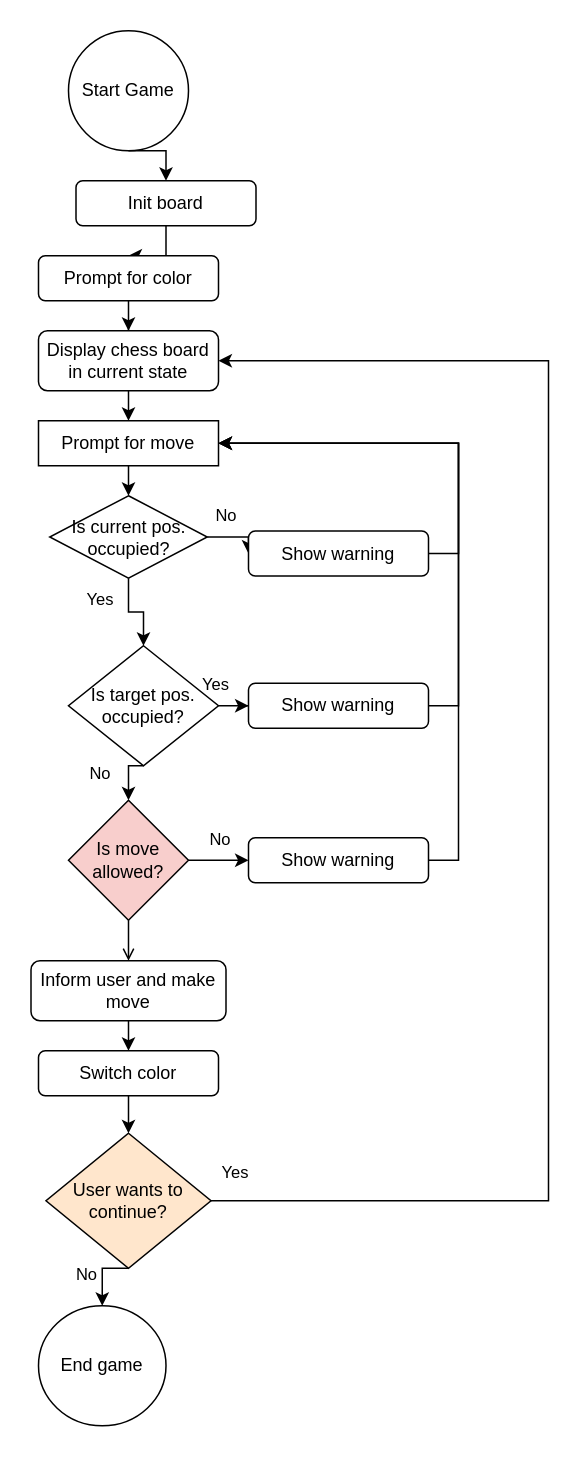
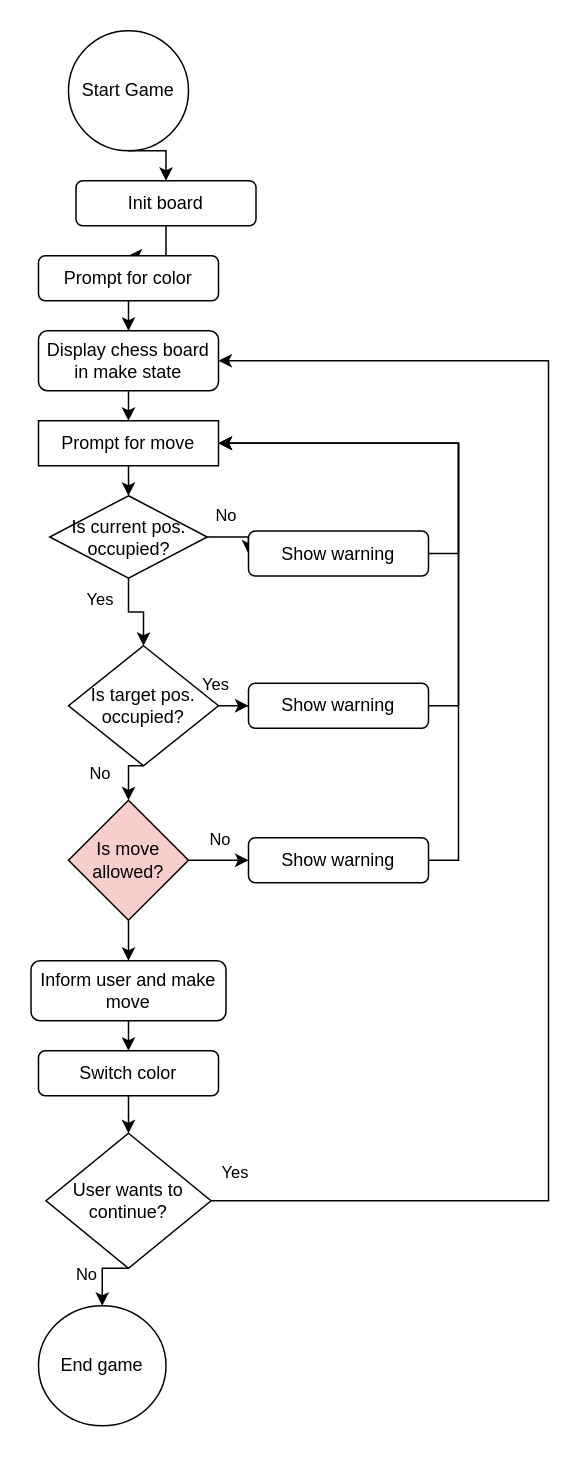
node "Display chess board in current state": label "Display chess board in current state" -> "Display chess board in make state"
edge "Is move allowed?" -> "Inform user and make move": arrowhead open -> classic
node "User wants to continue?": fillcolor #ffe6cc -> #ffffff
